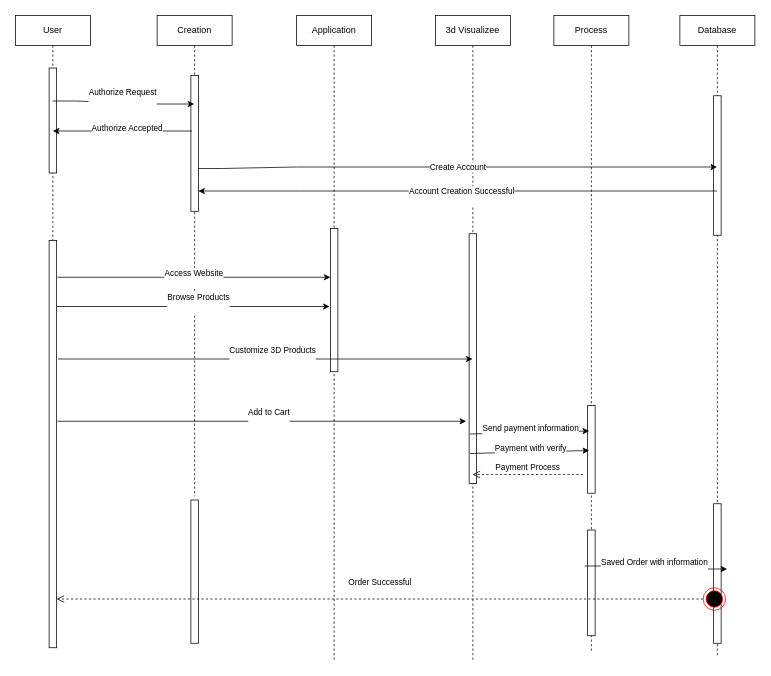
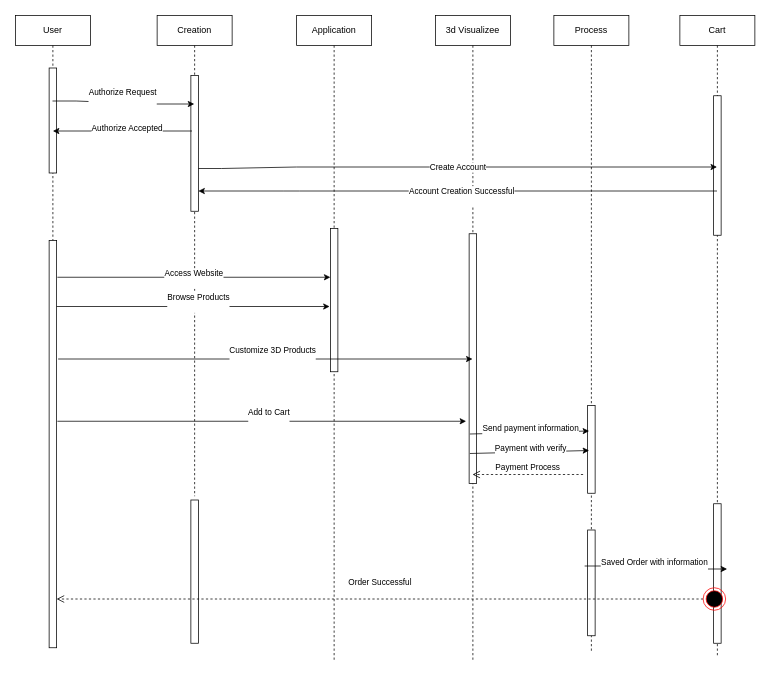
node "Database": label "Database" -> "Cart"
